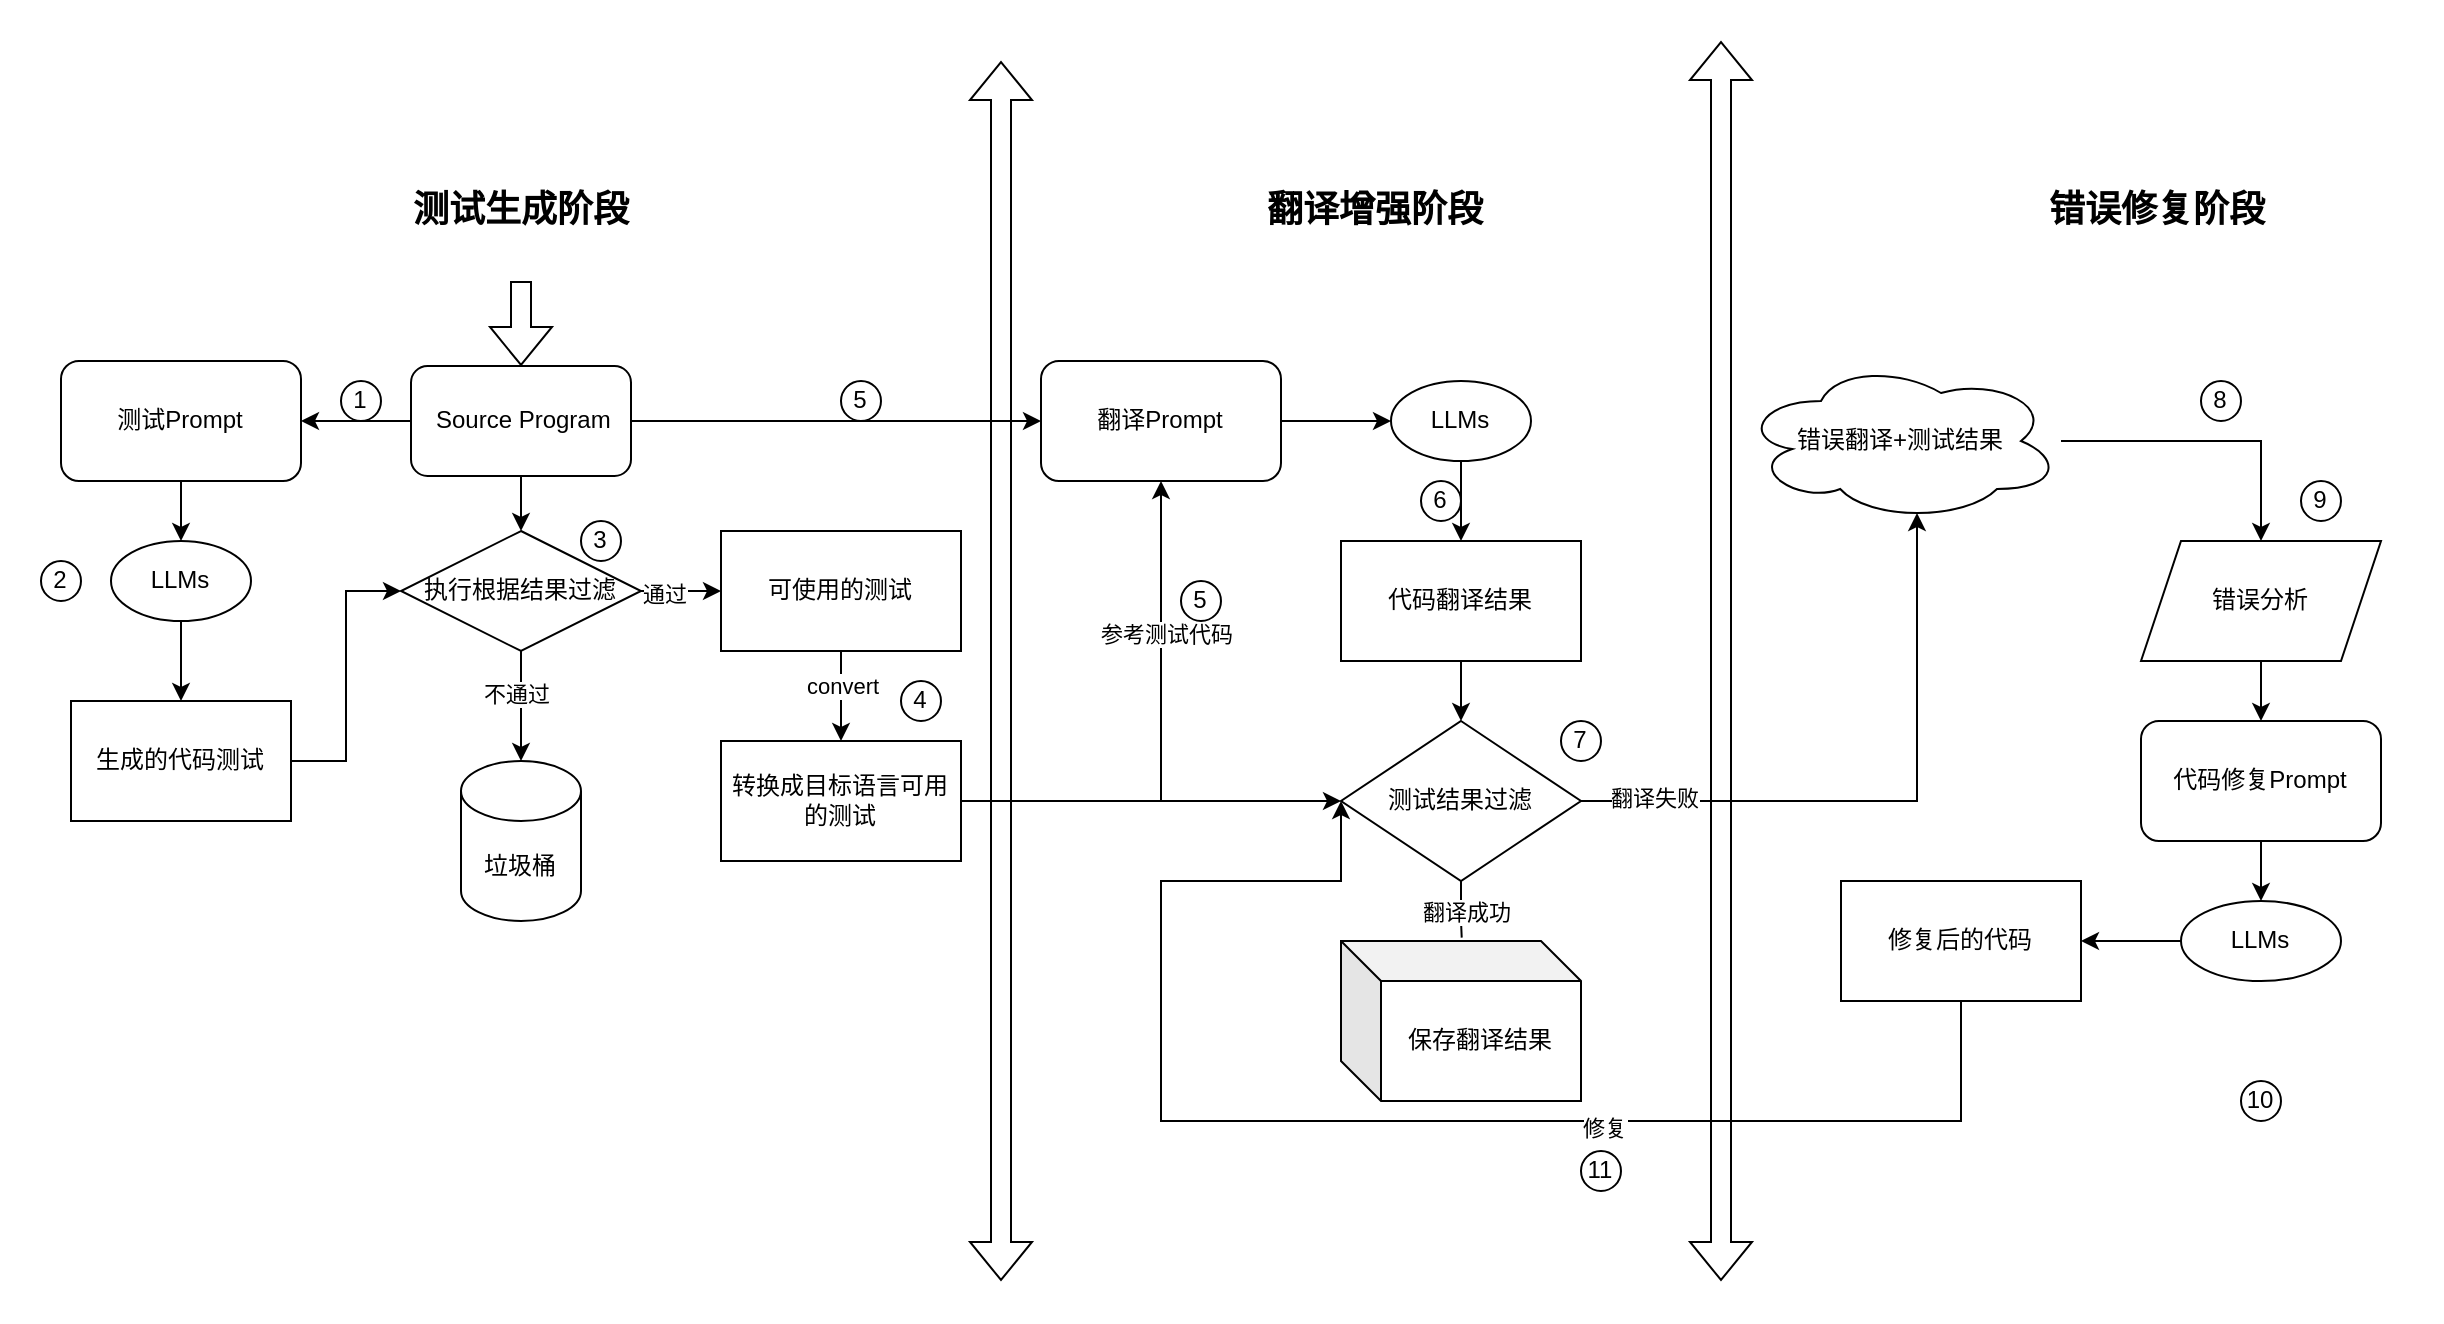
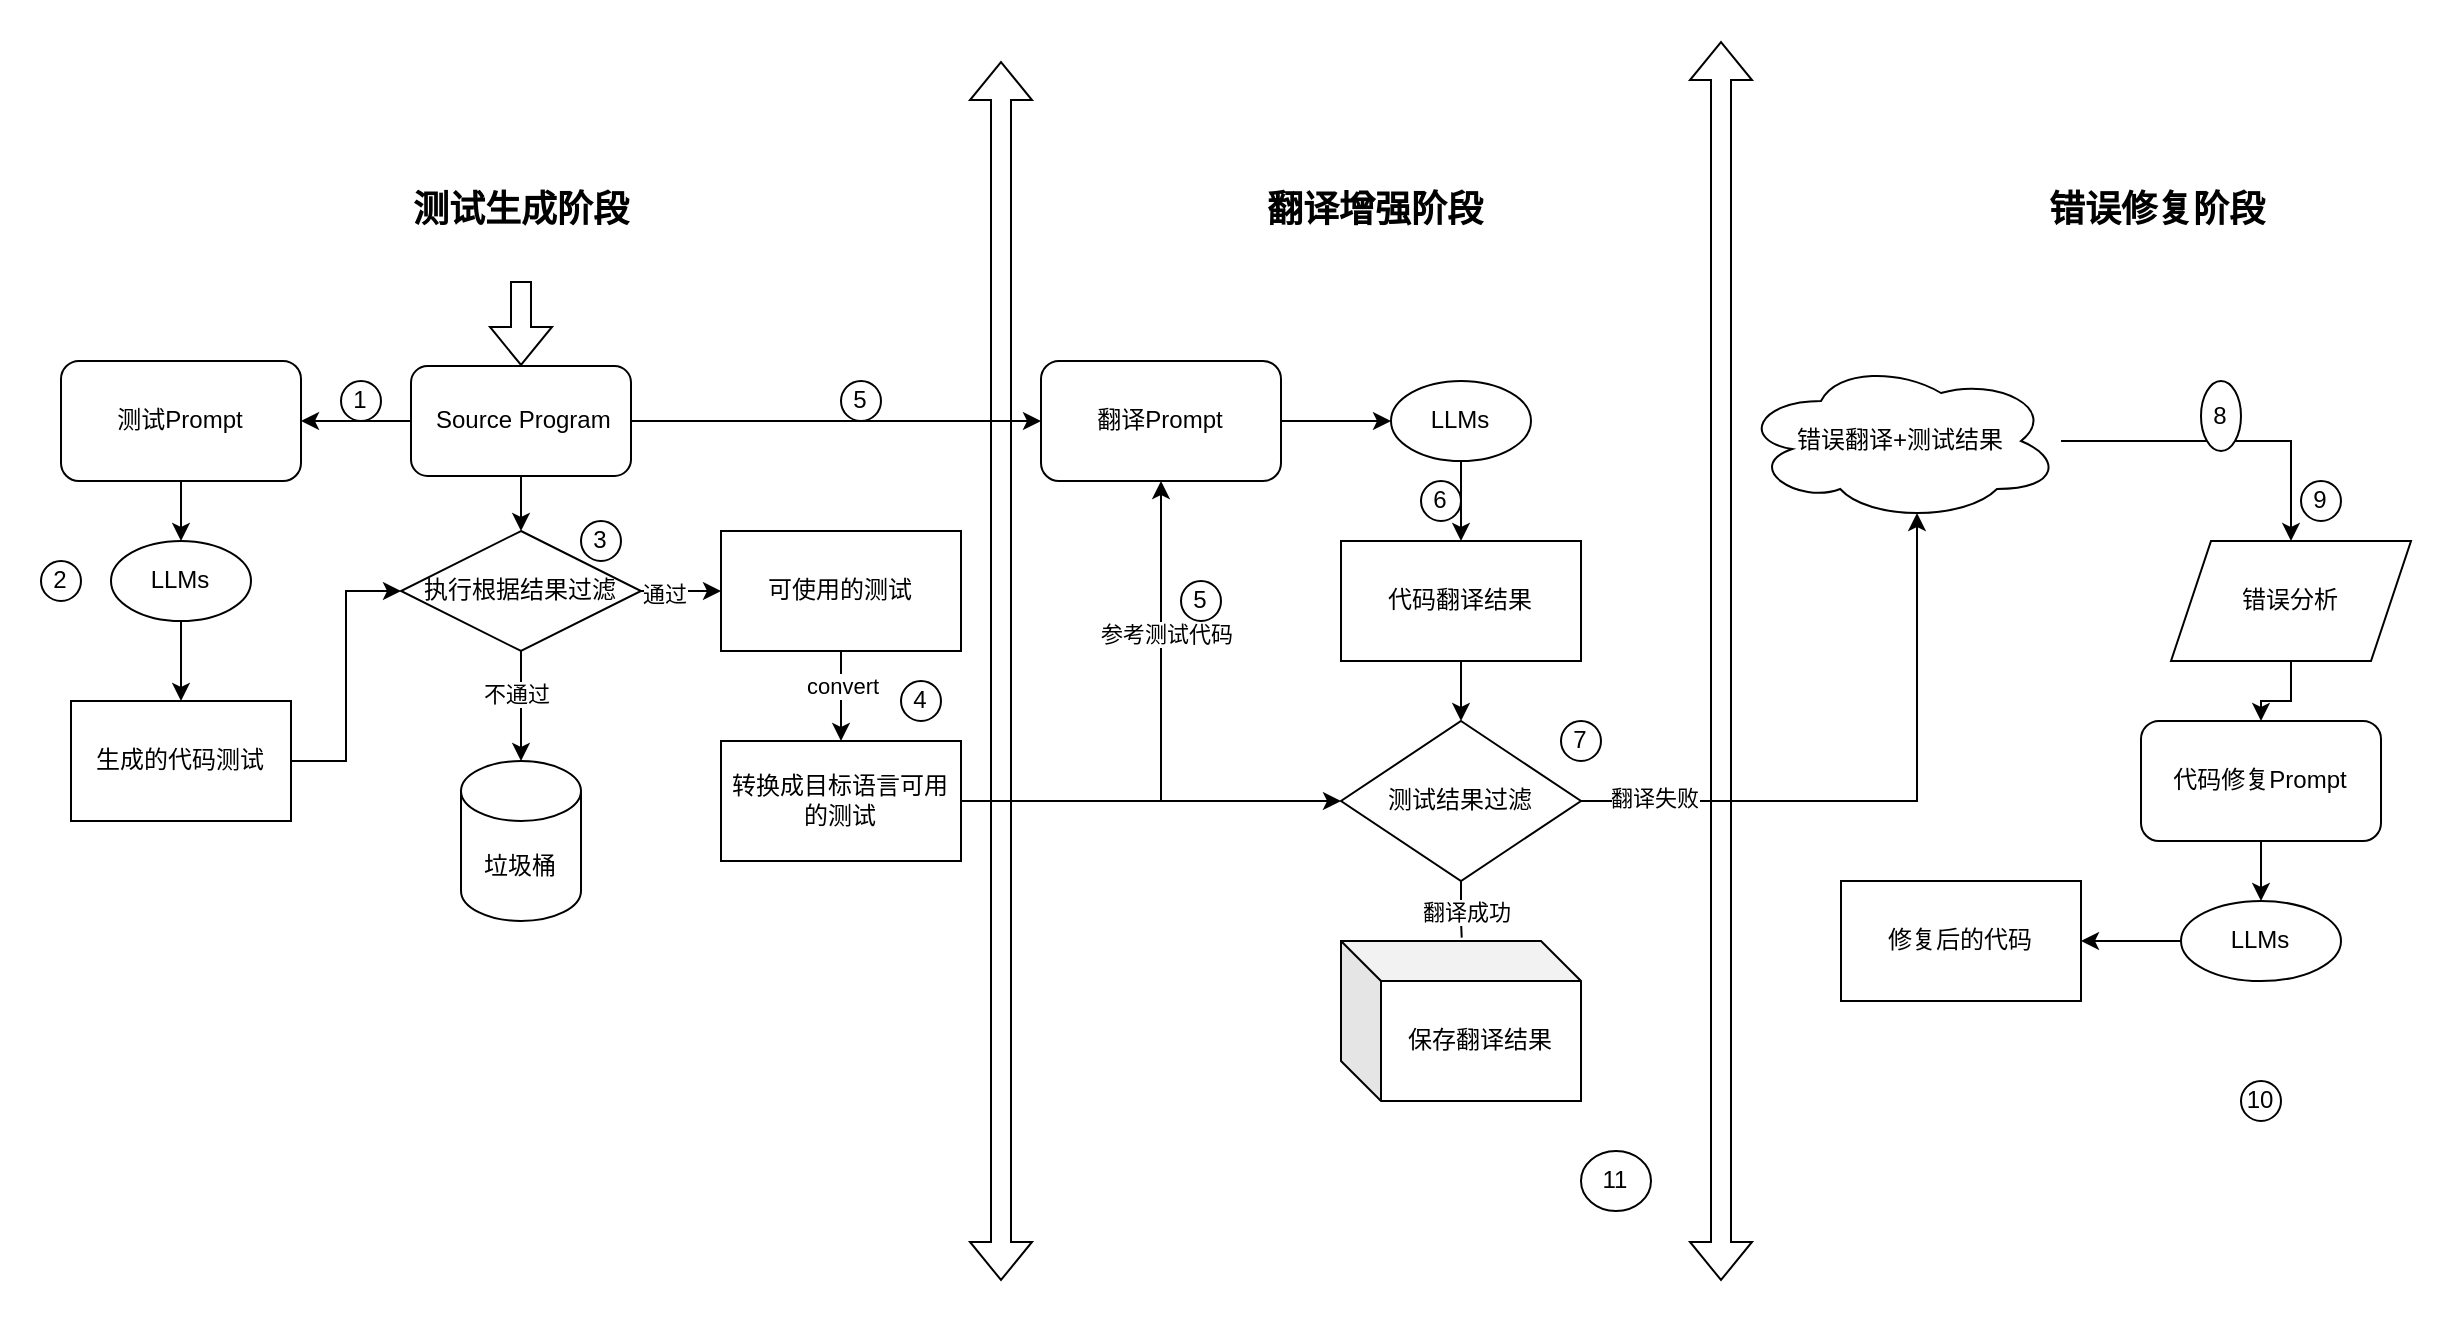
node "8": size 40x40 -> 40x70
node "错误分析": moved (2261, 601) -> (2291, 601)
edge "修复后的代码" -> "测试结果过滤": removed, label "修复"
node "11": size 40x40 -> 70x60
